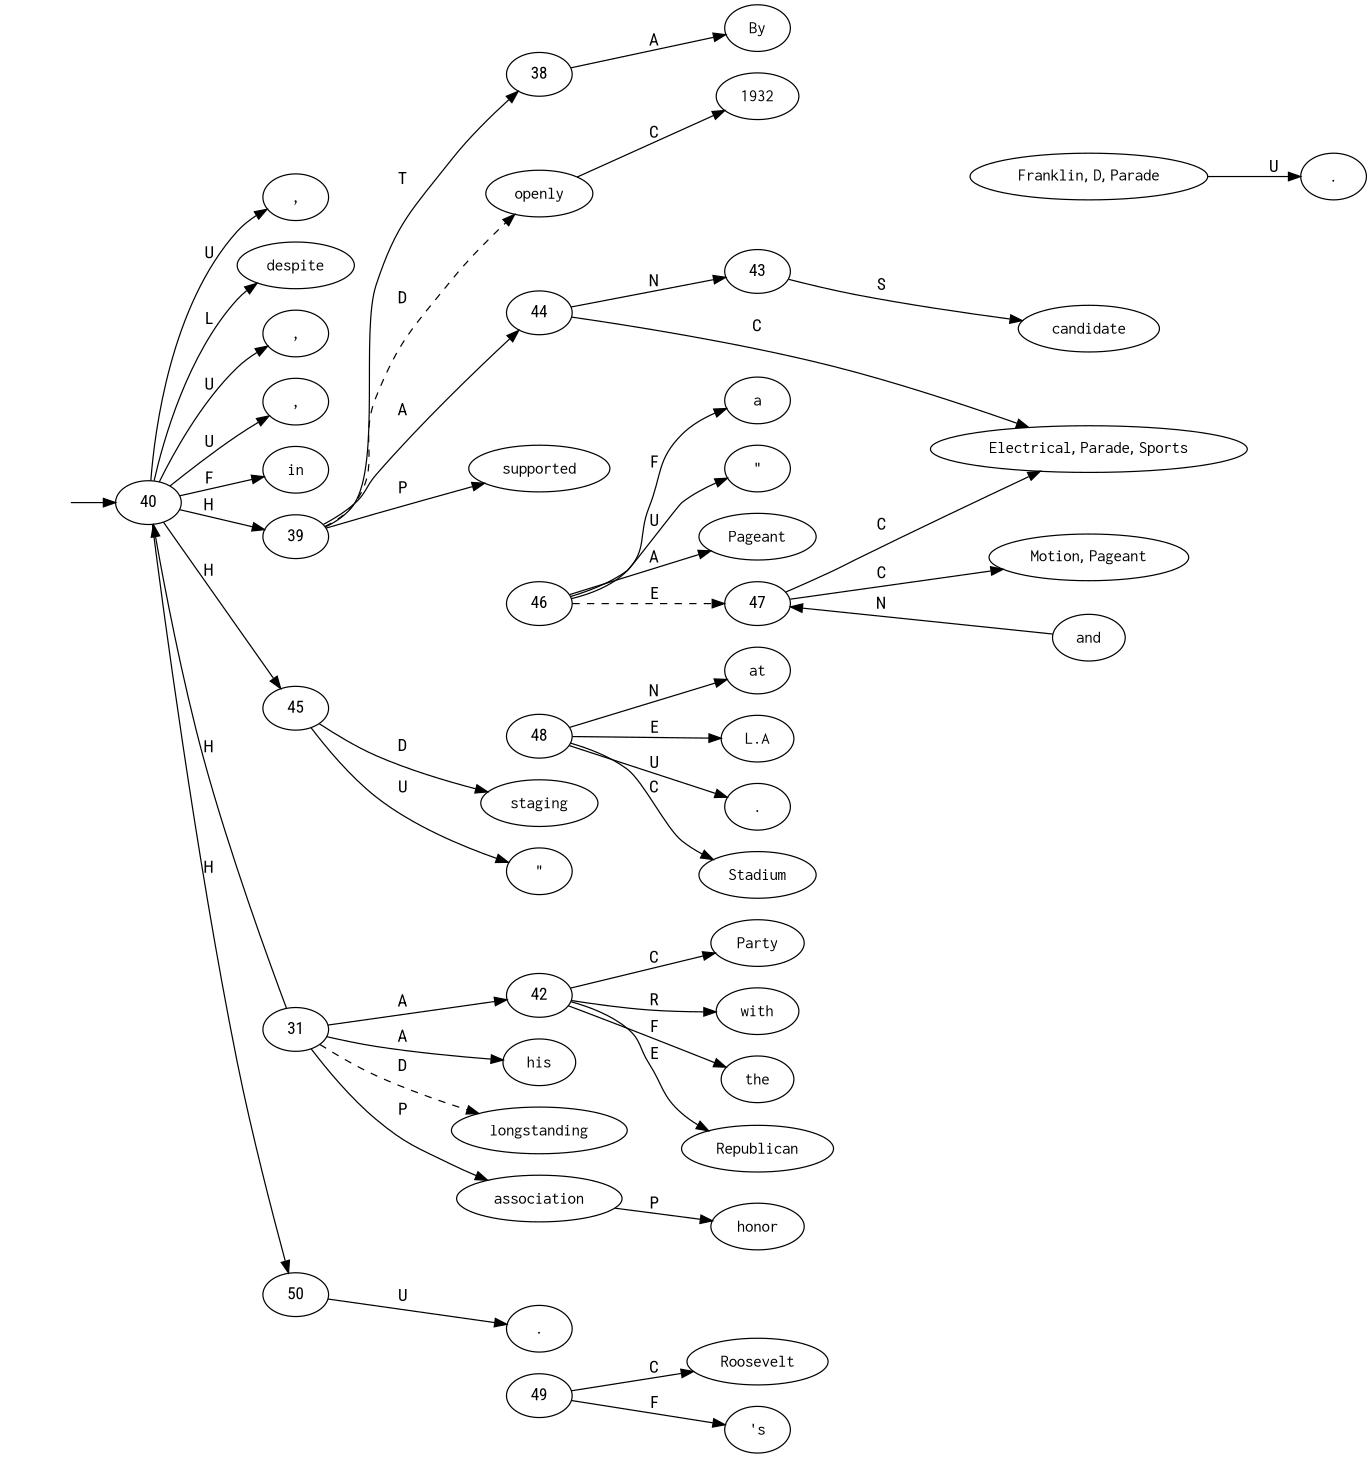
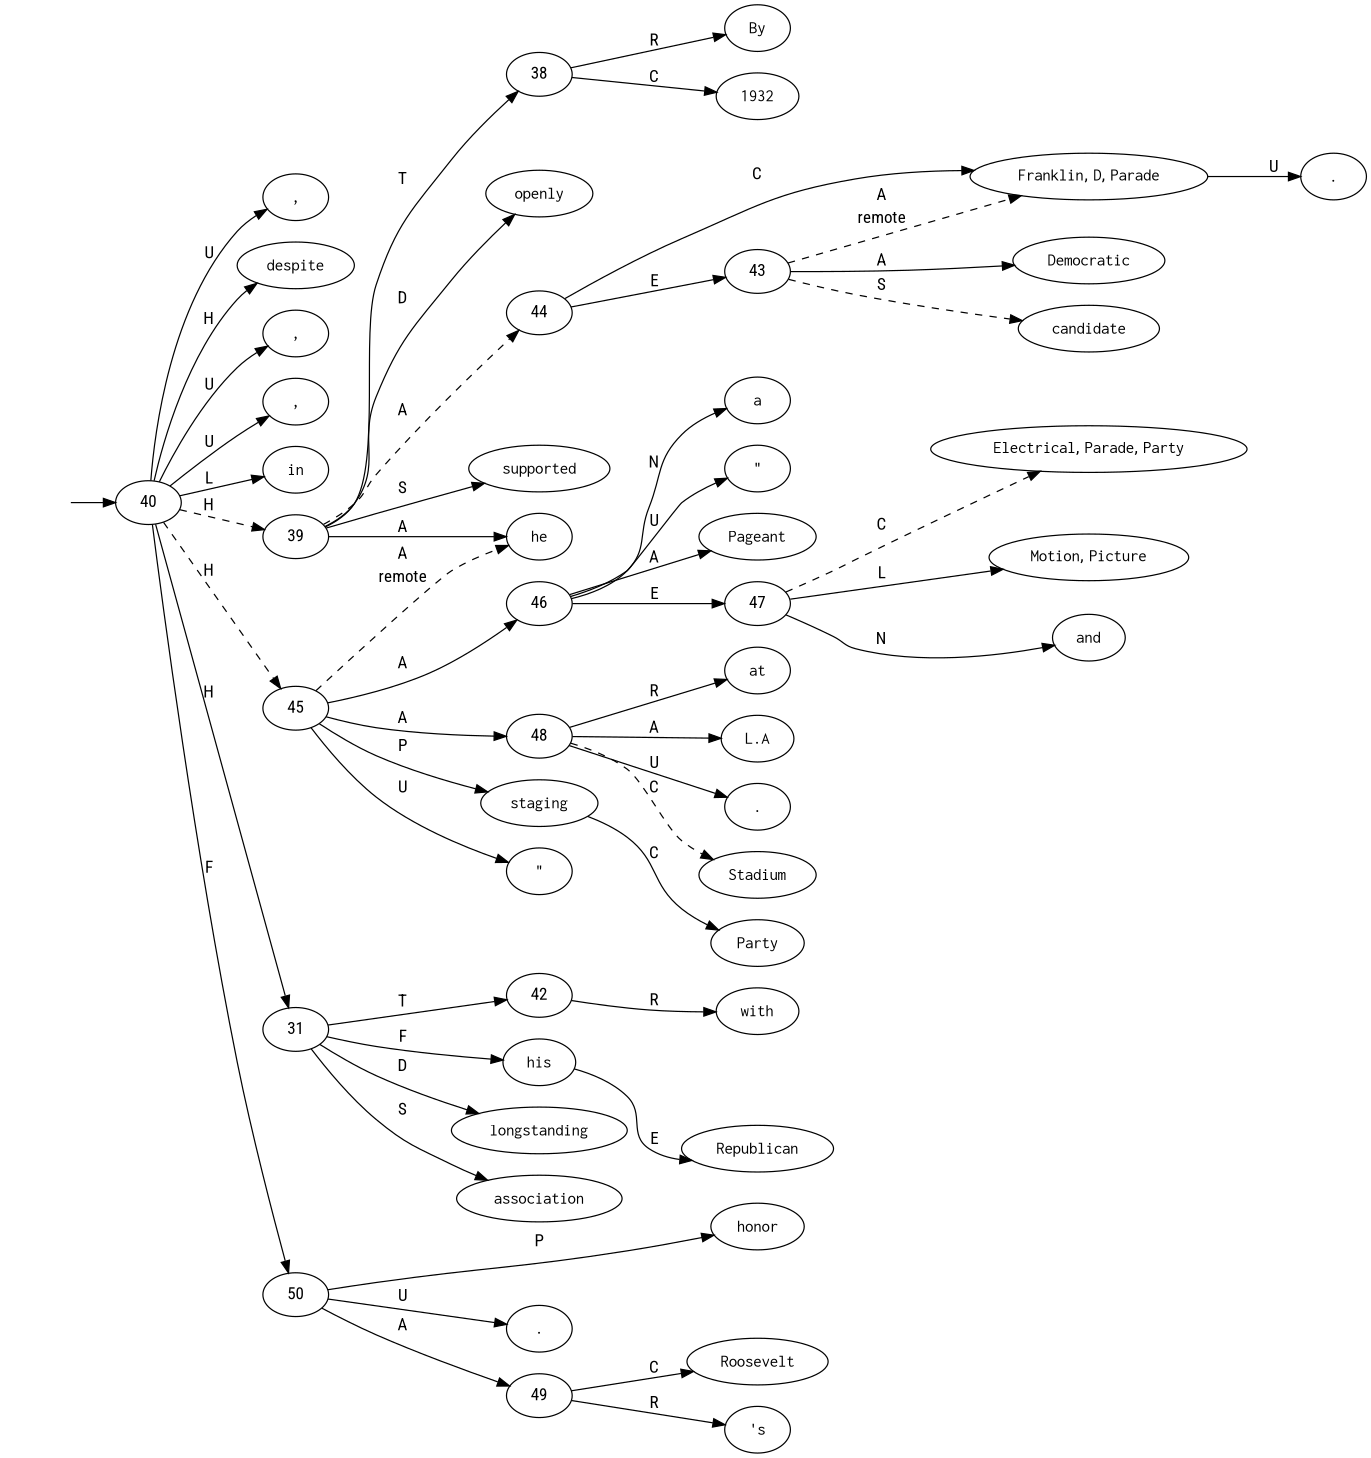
edge "38" -> "By": label "A" -> "R"
edge "openly" -> "1932": now "38" -> "1932"
edge "43" -> "Franklin": added, label "A remote"
node "Democratic": added
edge "44" -> "43": label "N" -> "E"
edge "43" -> "candidate": style solid -> dashed
edge "40" -> "despite": label "L" -> "H"
edge "44" -> "Electrical": now "44" -> "Franklin"
edge "39" -> "openly": style dashed -> solid
edge "39" -> "44": style solid -> dashed
node "Electrical": text "Sports" -> "Party"
edge "46" -> "a": label "F" -> "N"
edge "40" -> "in": label "F" -> "L"
edge "39" -> "supported": label "P" -> "S"
edge "40" -> "39": style solid -> dashed
edge "47" -> "Electrical": style solid -> dashed
node "he": added
node "Motion": text "Pageant" -> "Picture"
edge "47" -> "Motion": label "C" -> "L"
edge "40" -> "45": style solid -> dashed
edge "46" -> "47": style dashed -> solid
edge "and" -> "47": reversed
edge "45" -> "46": added, label "A"
edge "48" -> "at": label "N" -> "R"
edge "48" -> "L.A": label "E" -> "A"
edge "45" -> "48": added, label "A"
edge "45" -> "staging": label "D" -> "P"
edge "31" -> "40": reversed
edge "48" -> "Stadium": style solid -> dashed
edge "40" -> "50": label "H" -> "F"
edge "42" -> "Party": now "staging" -> "Party"
edge "31" -> "42": label "A" -> "T"
edge "31" -> "his": label "A" -> "F"
edge "42" -> "Republican": now "his" -> "Republican"
node "the": removed
edge "31" -> "longstanding": style dashed -> solid
edge "31" -> "association": label "P" -> "S"
edge "association" -> "honor": now "50" -> "honor"
edge "50" -> "49": added, label "A"
edge "49" -> "'s": label "F" -> "R"
